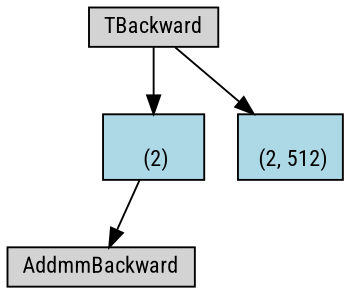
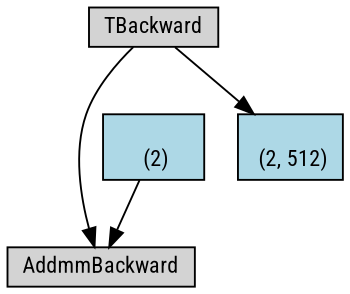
edge "TBackward" -> "(2)": now "TBackward" -> "AddmmBackward"
